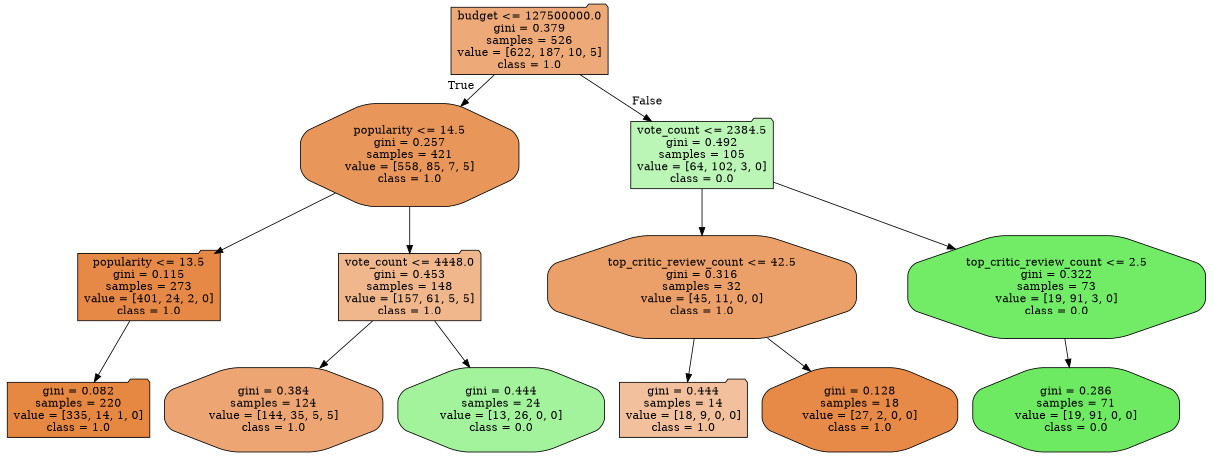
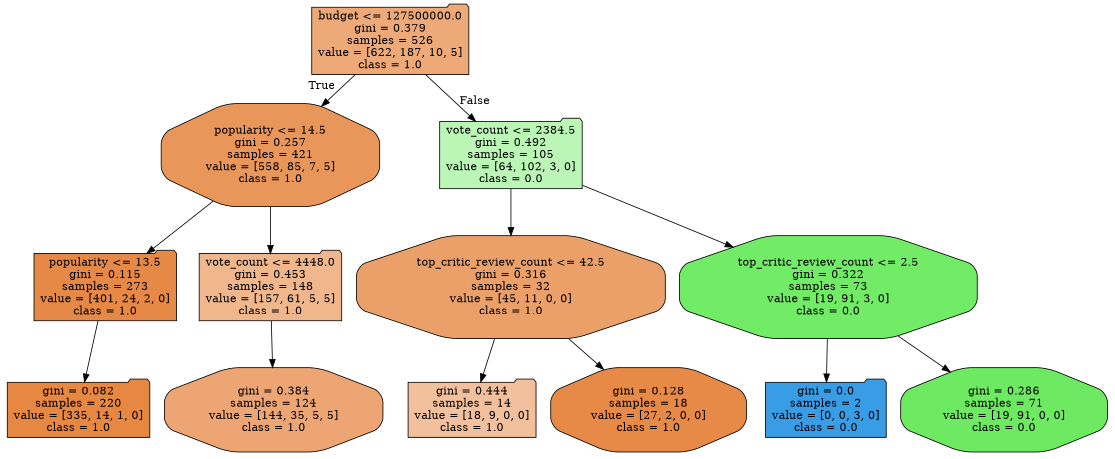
node "gini = 0.444 samples = 24 value = [13, 26, 0, 0] class = 0.0": removed
node "gini = 0.0 samples = 2 value = [0, 0, 3, 0] class = 0.0": added
